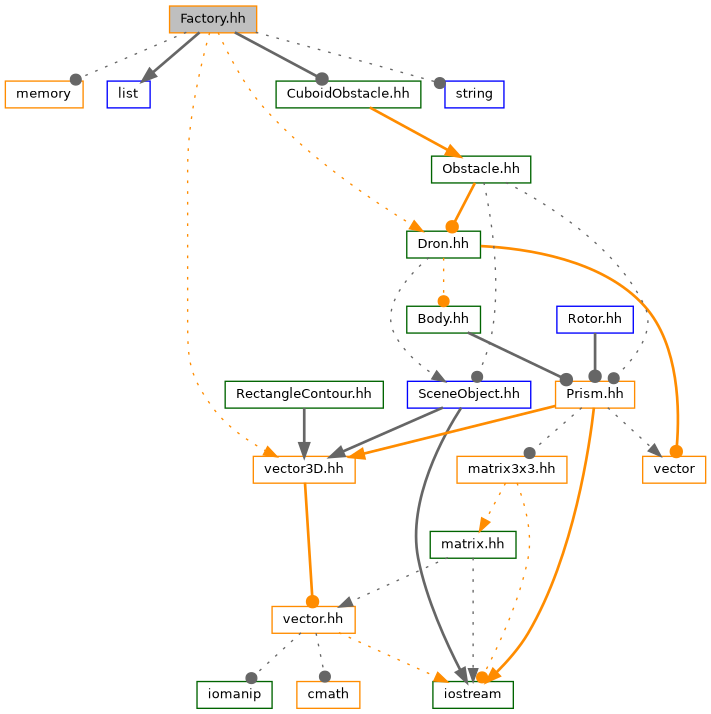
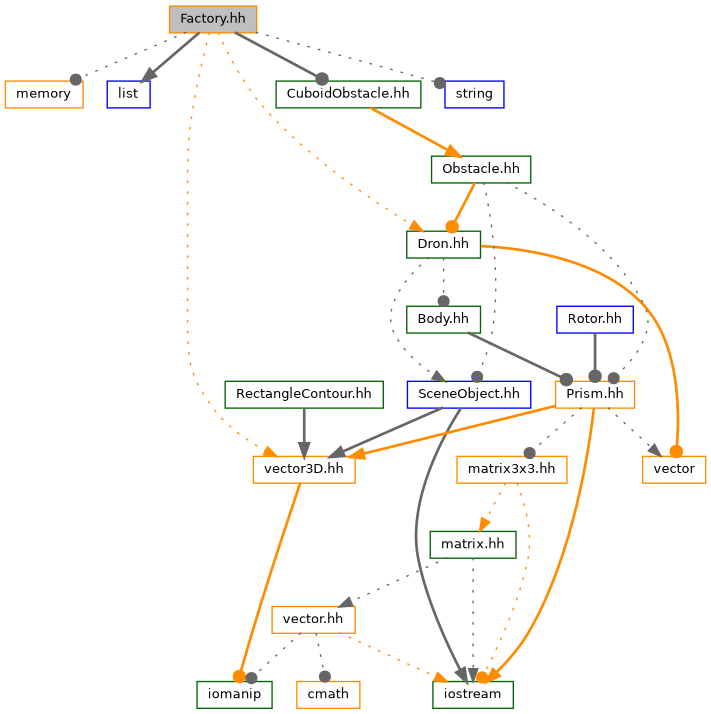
edge "Dron.hh" -> "Body.hh": color darkorange -> gray40
edge "vector3D.hh" -> "vector.hh": now "vector3D.hh" -> "iomanip"
